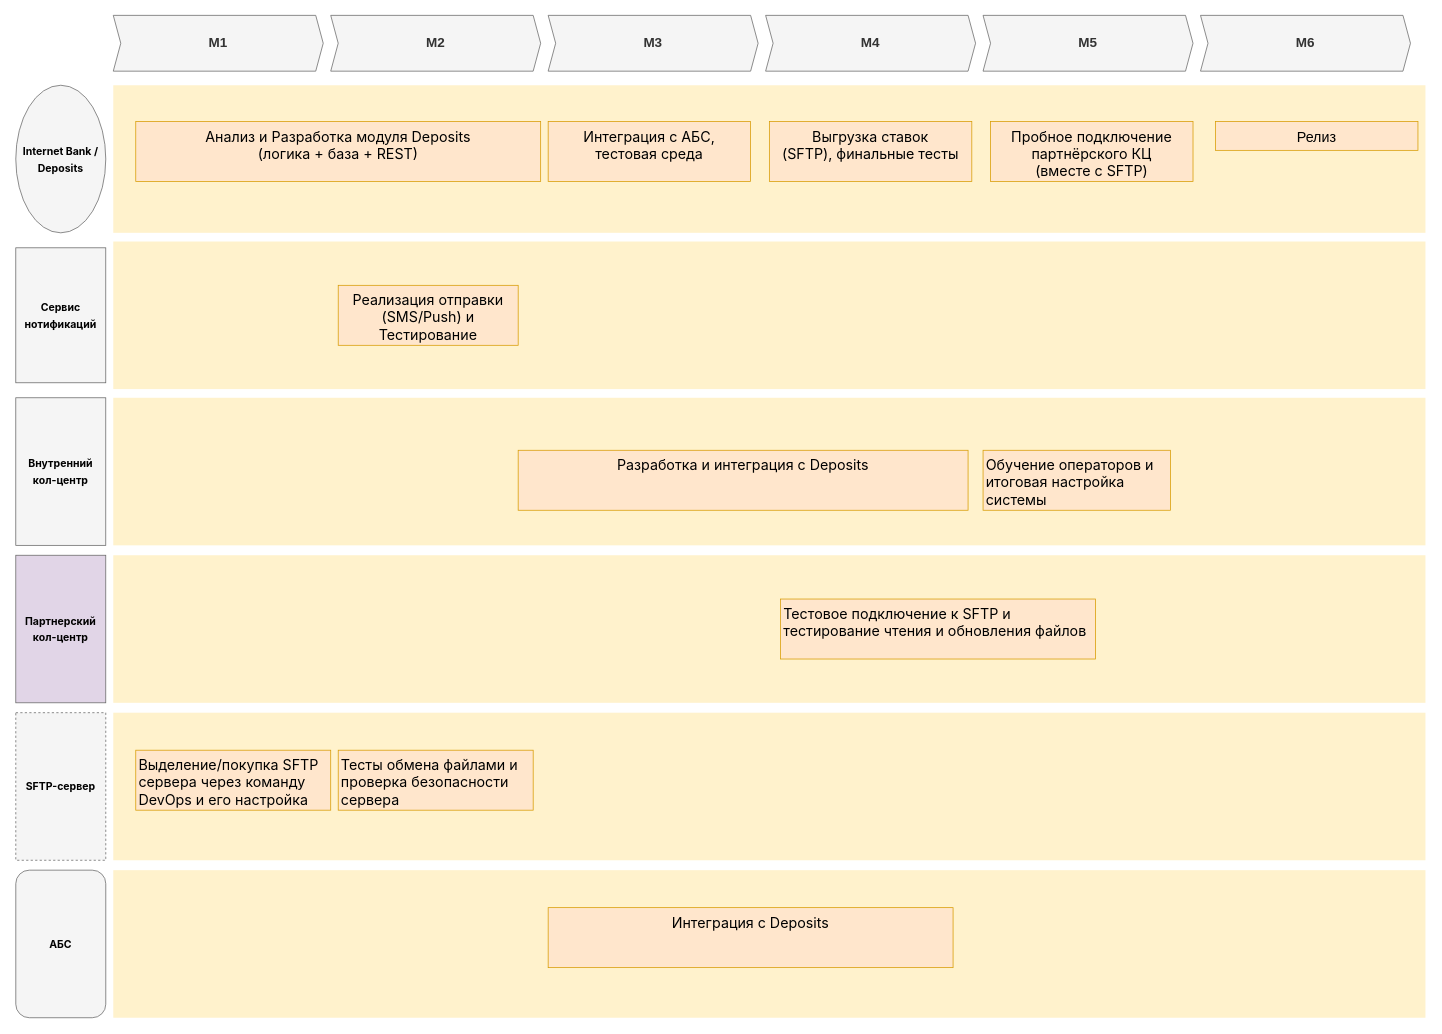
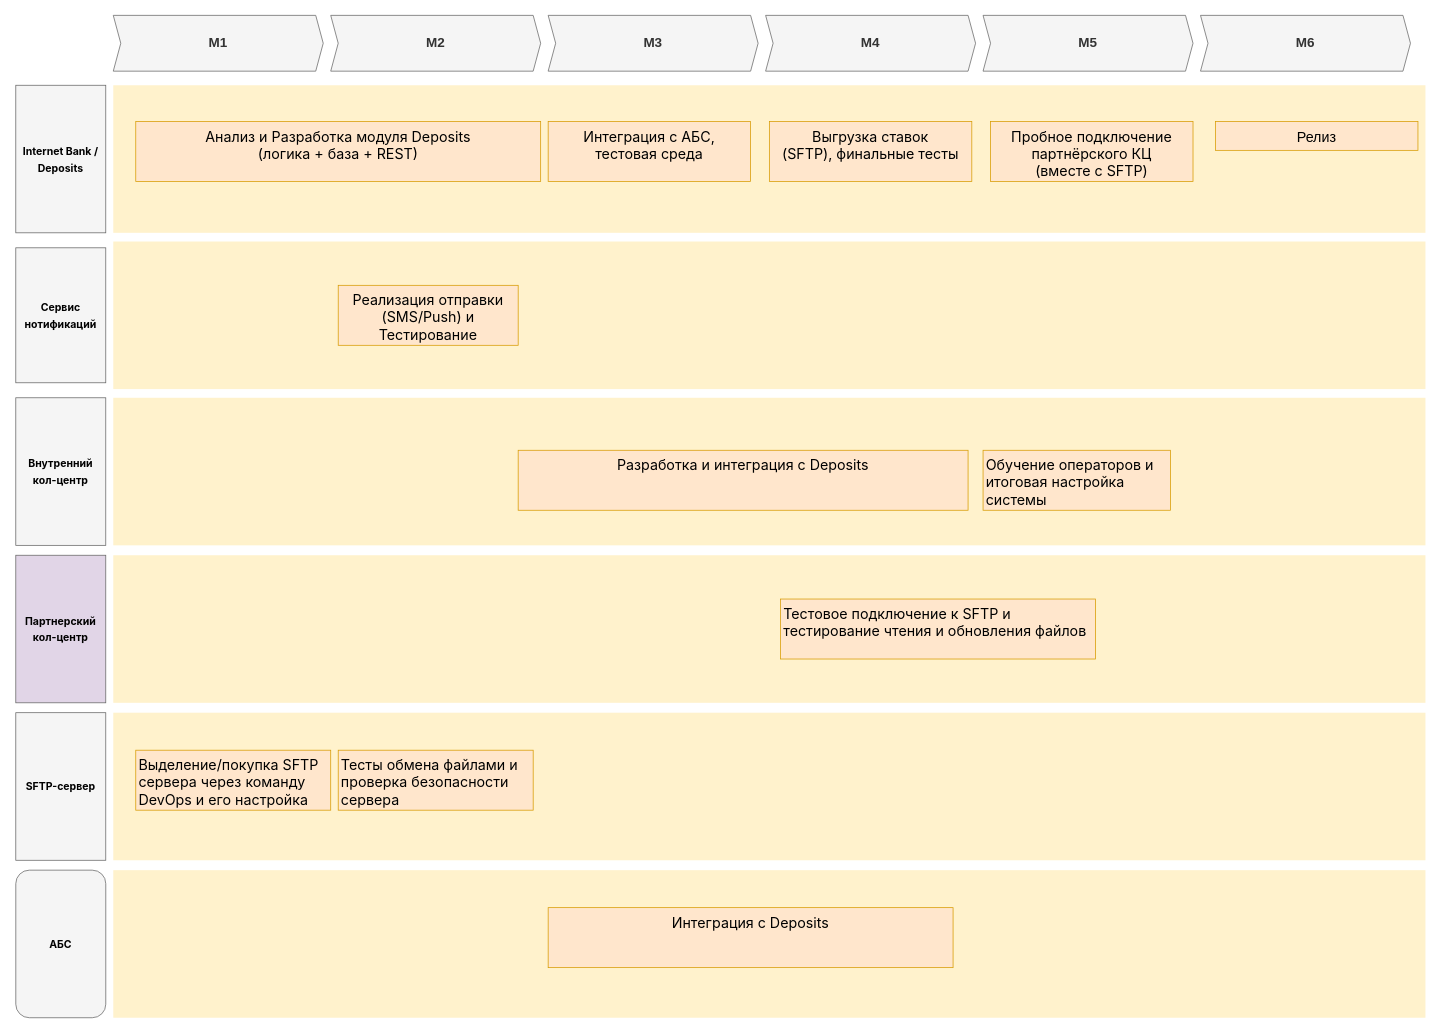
node "Internet Bank / Deposits": shape ellipse -> rectangle
node "SFTP-сервер": style dashed -> solid
